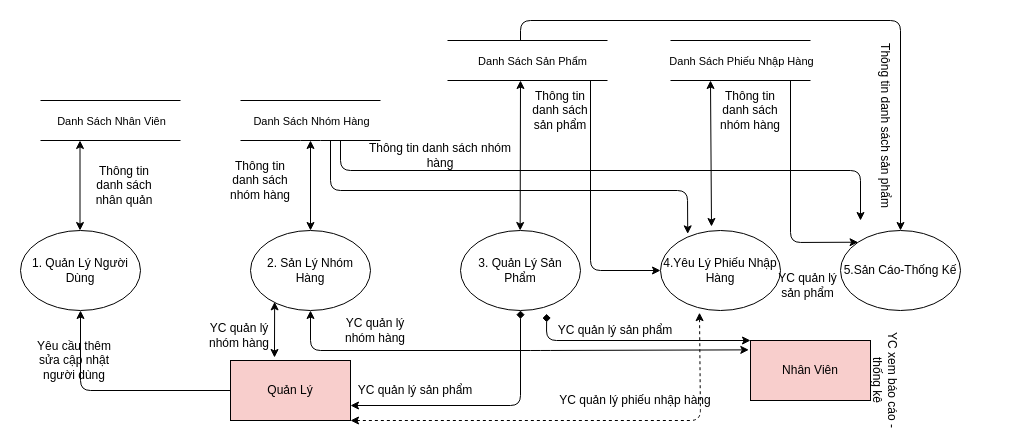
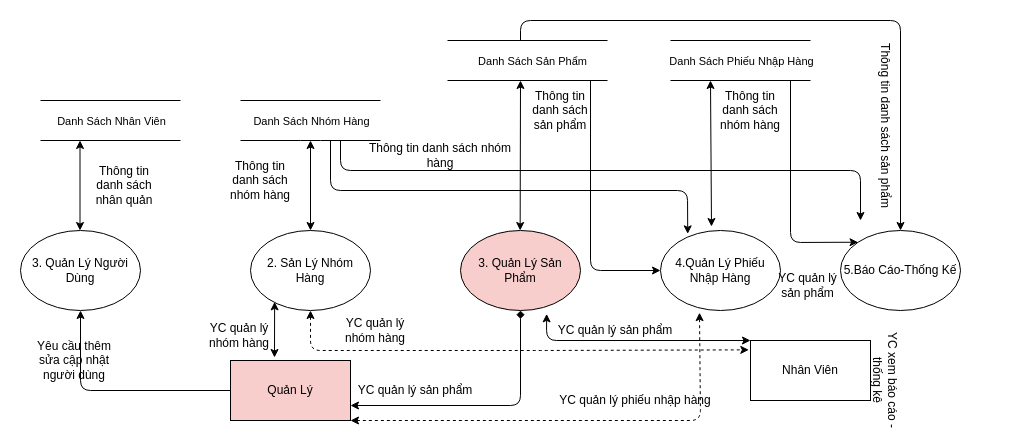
node "1. Quản Lý Người Dùng": label "1. Quản Lý Người Dùng" -> "3. Quản Lý Người Dùng"
node "3. Quản Lý Sản Phẩm": fillcolor #ffffff -> #f8cecc
node "4.Yêu Lý Phiếu Nhập Hàng": label "4.Yêu Lý Phiếu Nhập Hàng" -> "4.Quản Lý Phiếu Nhập Hàng"
node "5.Sản Cáo-Thống Kế": label "5.Sản Cáo-Thống Kế" -> "5.Báo Cáo-Thống Kế"
edge "3. Quản Lý Sản Phẩm" -- "Nhân Viên": arrowhead diamond -> classic
edge "2. Sản Lý Nhóm Hàng" -- "Nhân Viên": style solid -> dashed
node "Nhân Viên": fillcolor #f8cecc -> #ffffff
